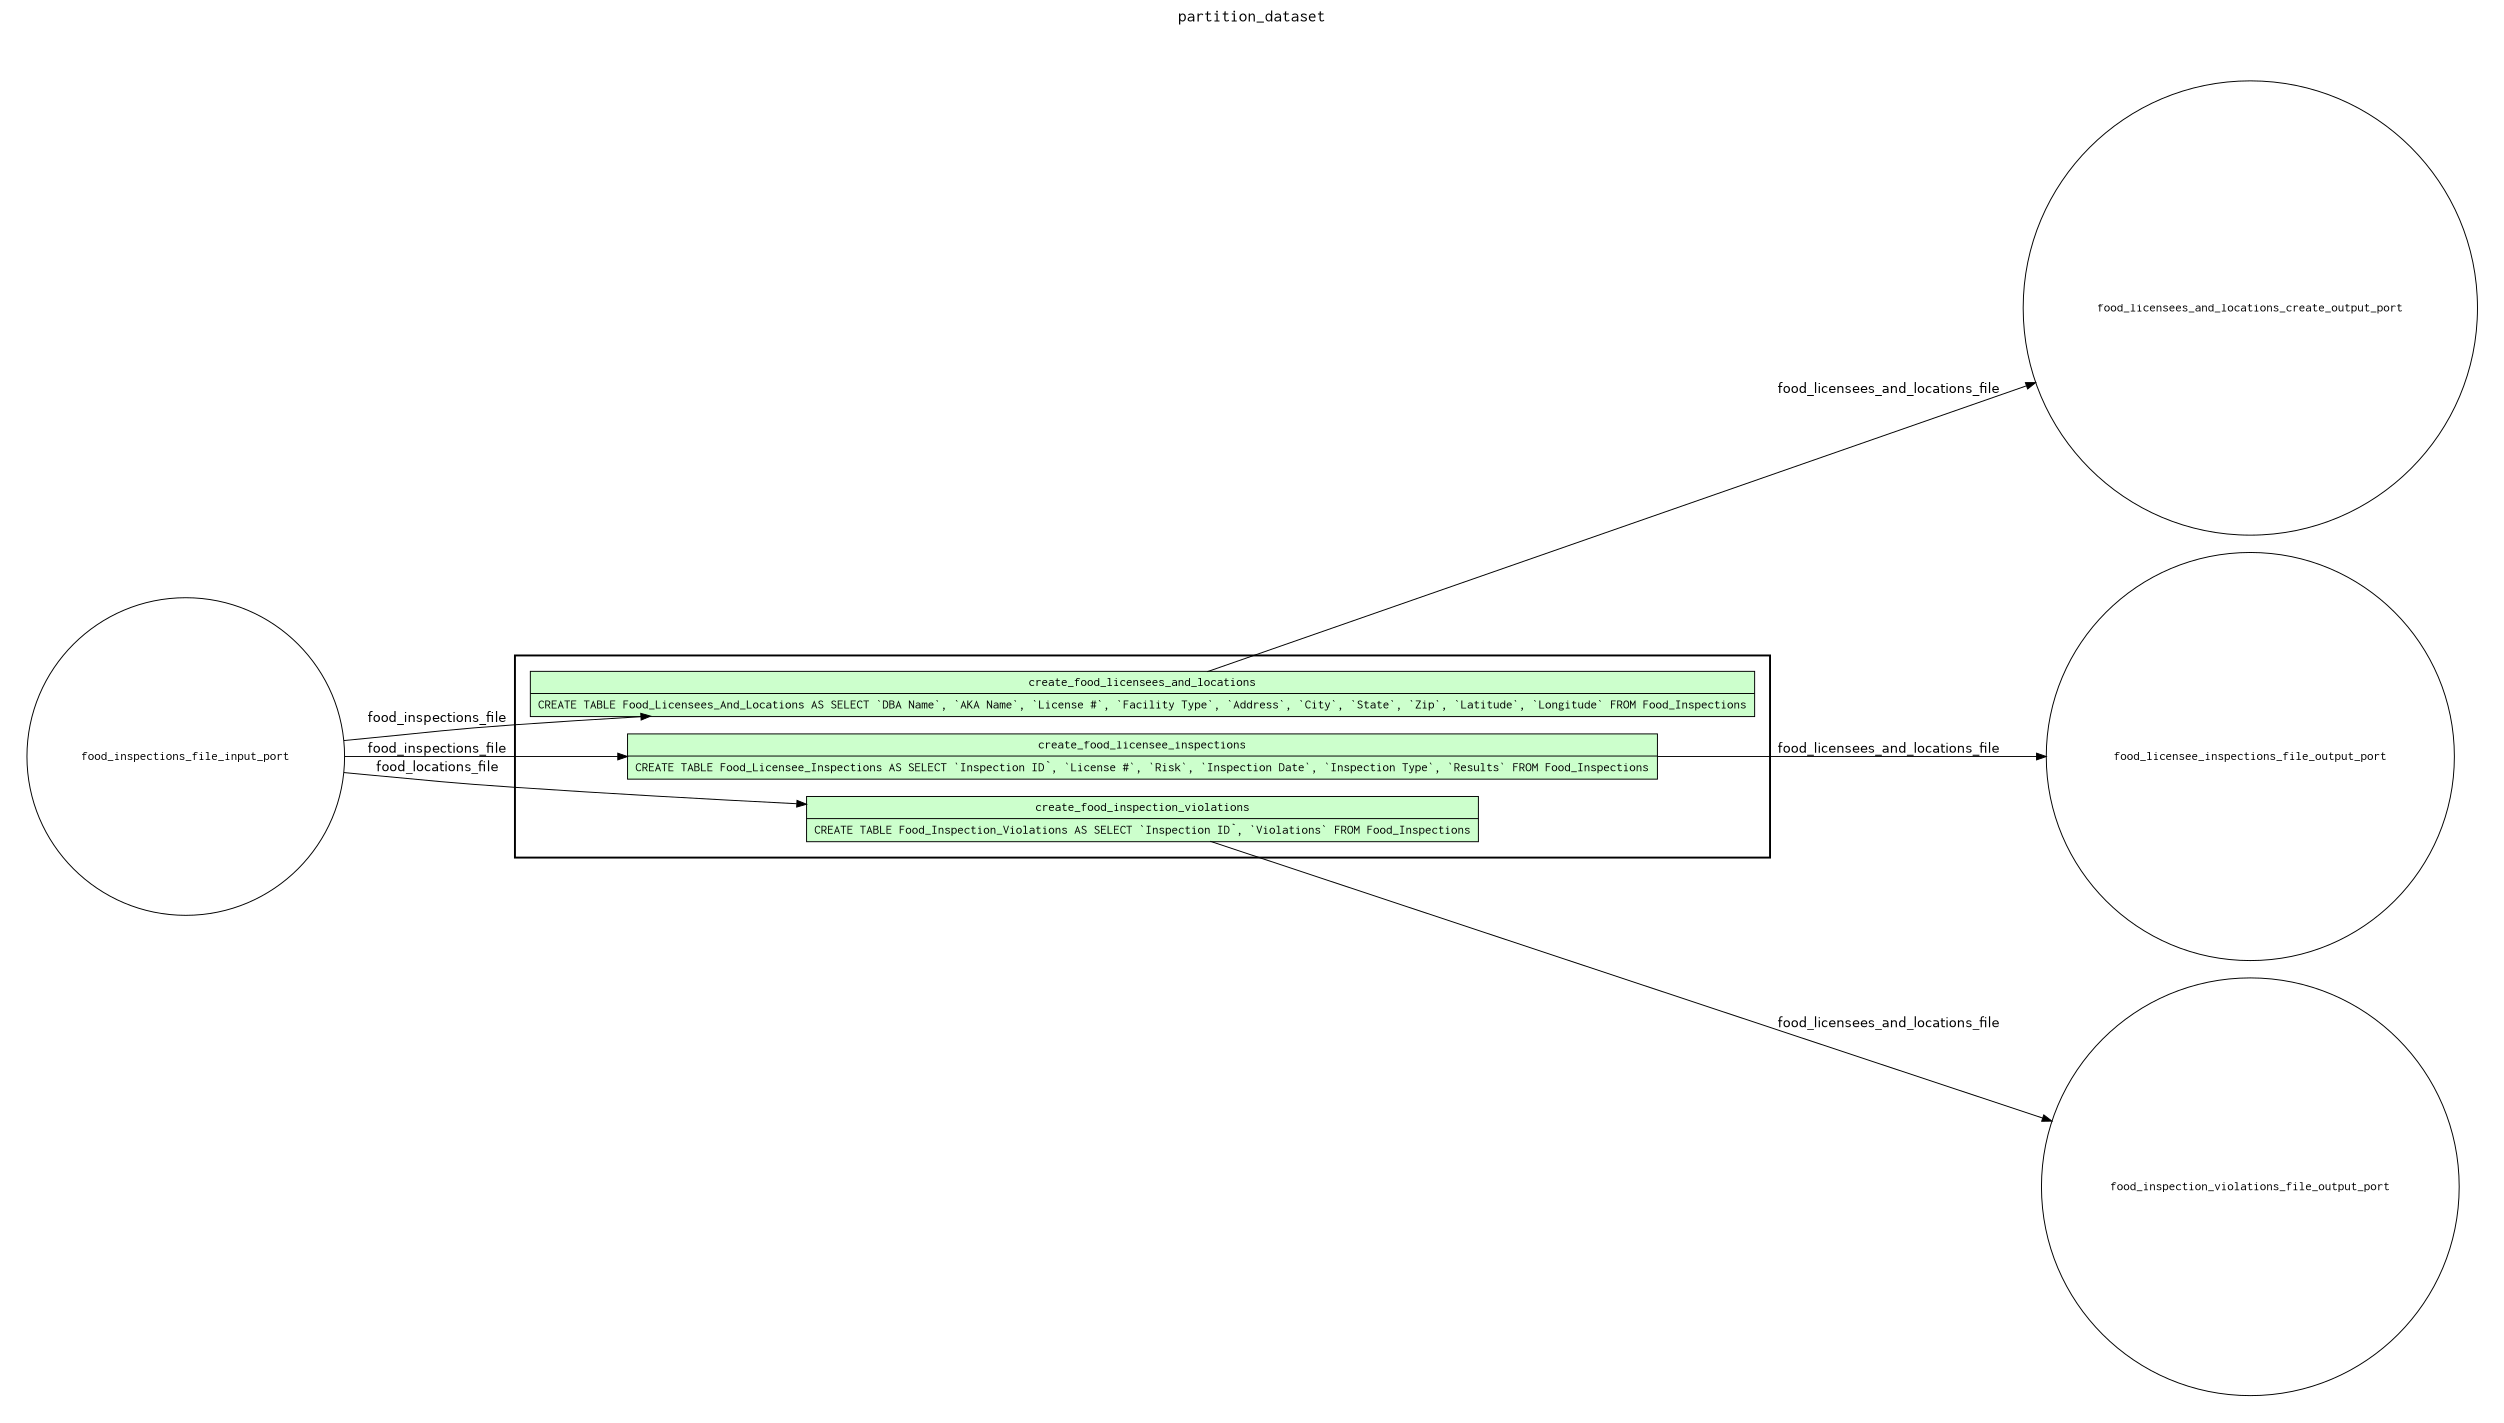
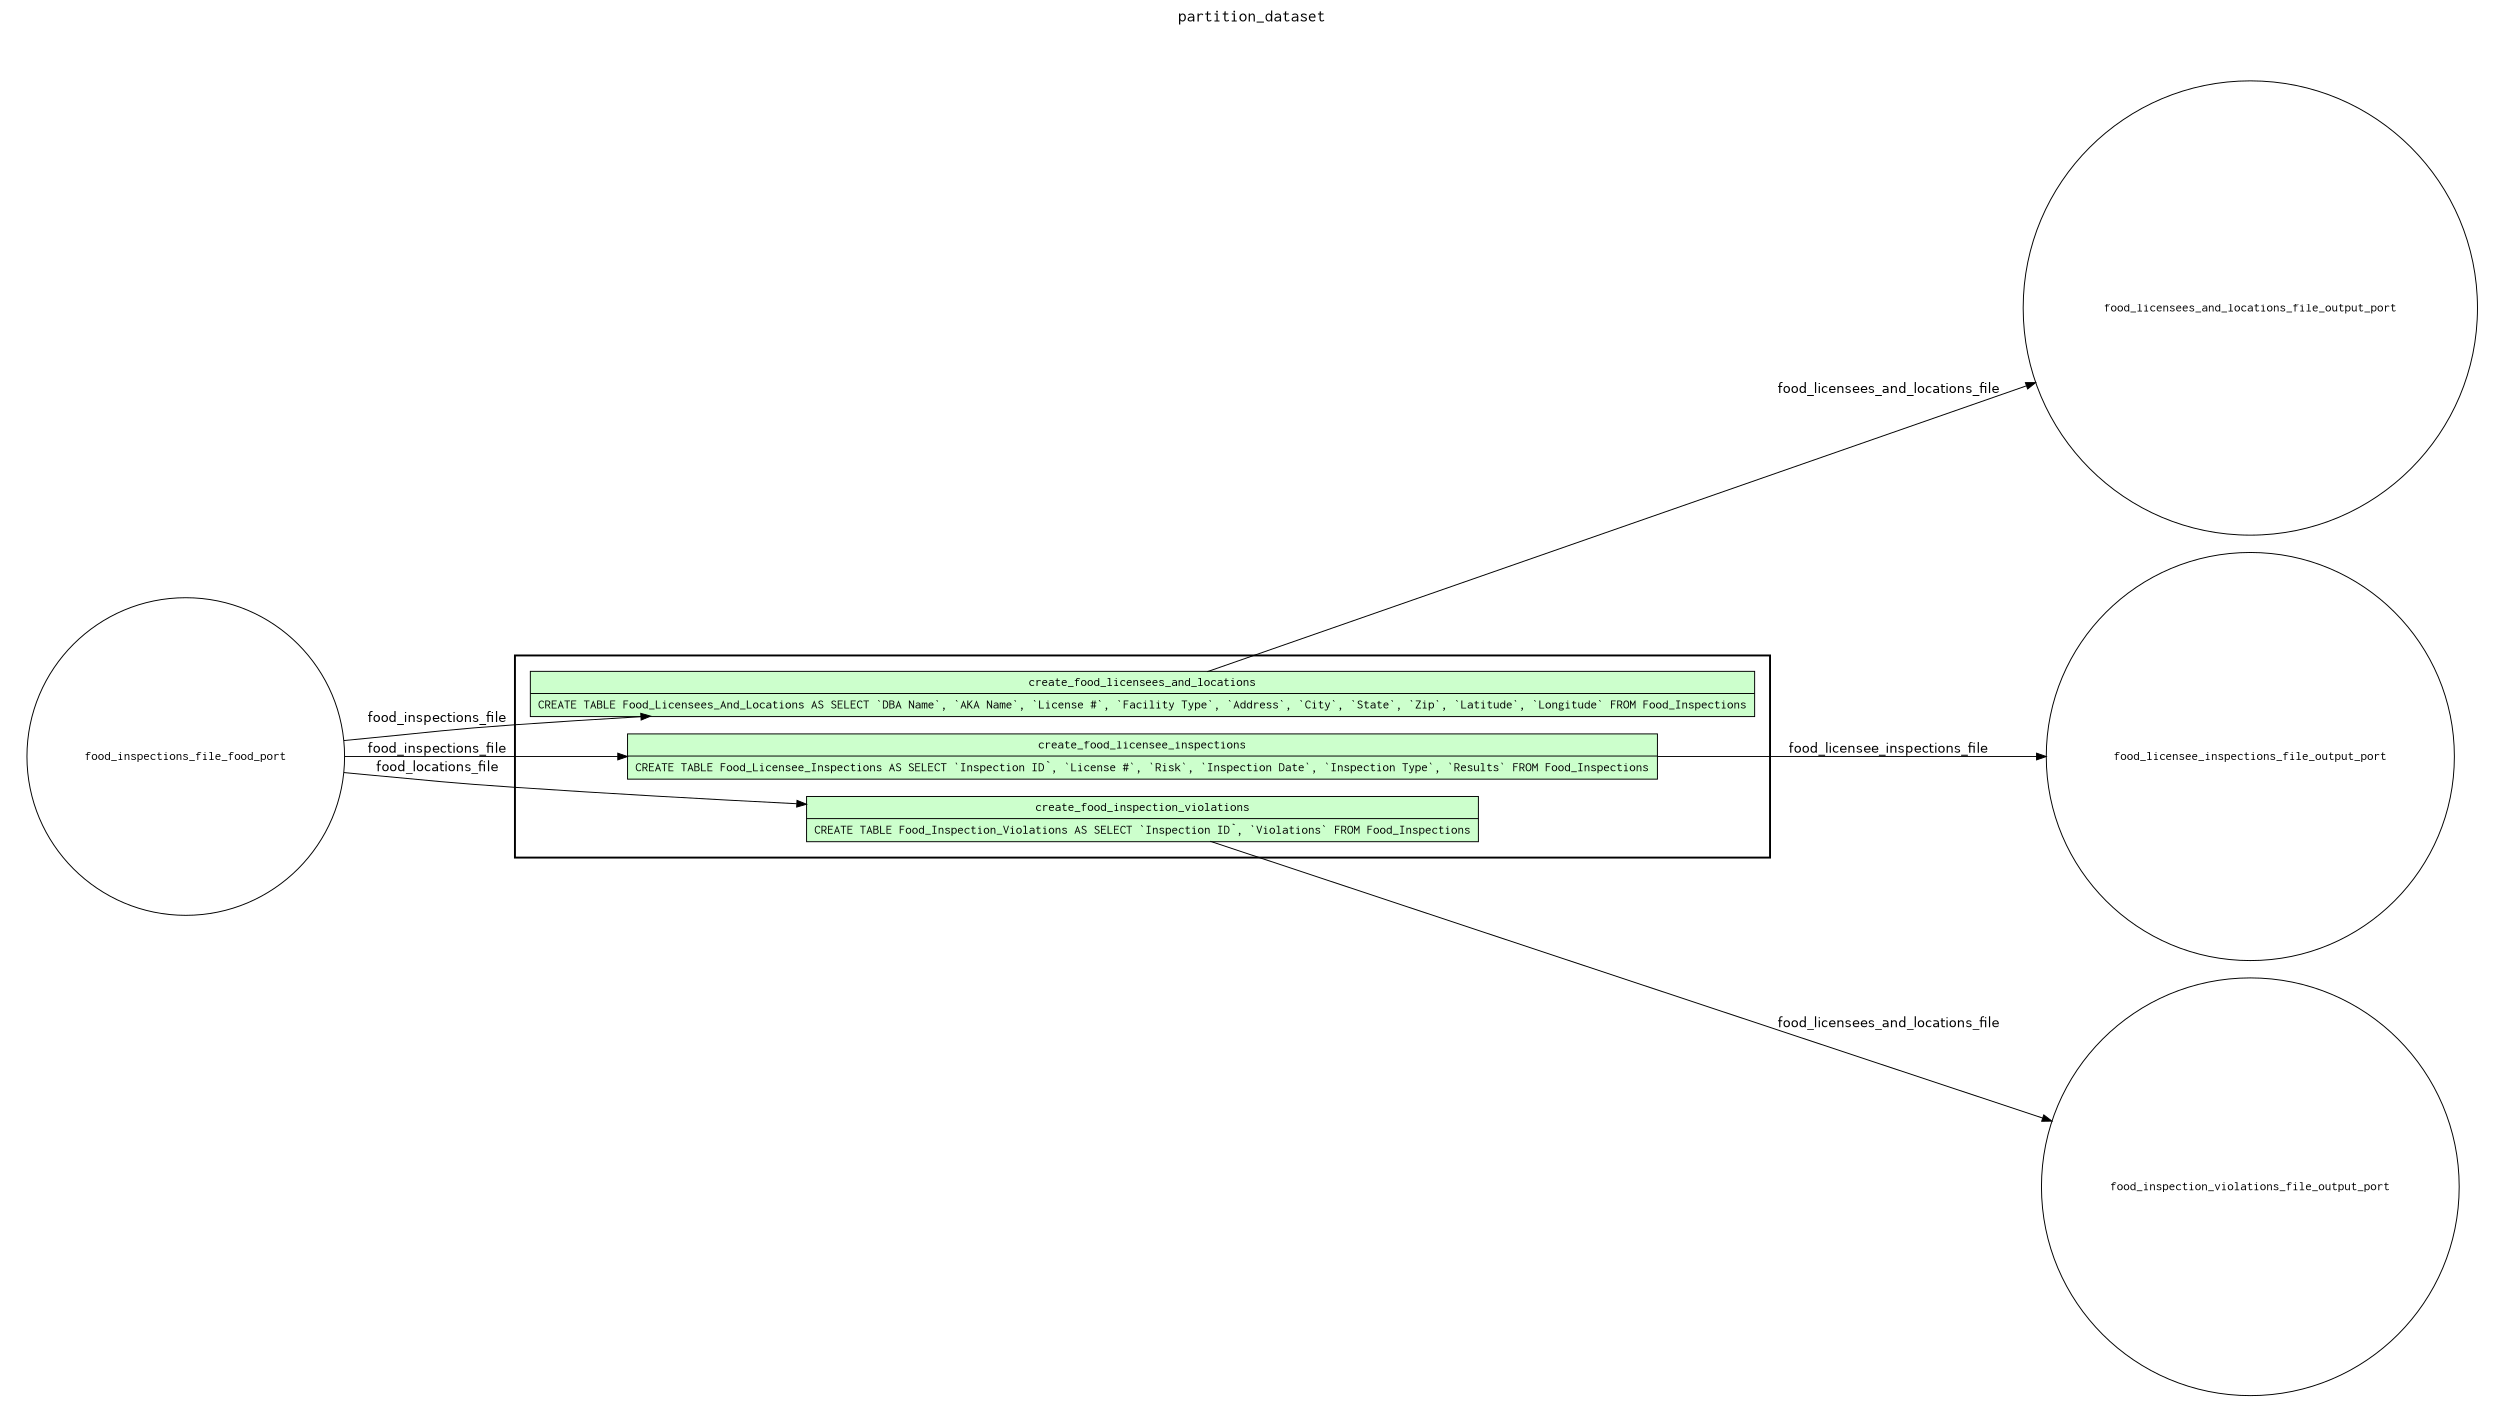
node "food_licensees_and_locations_create_output_port": label "food_licensees_and_locations_create_output_port" -> "food_licensees_and_locations_file_output_port"
edge "create_food_licensee_inspections" -> "food_licensee_inspections_file_output_port": label "food_licensees_and_locations_file" -> "food_licensee_inspections_file"
node "food_inspections_file_input_port": label "food_inspections_file_input_port" -> "food_inspections_file_food_port"
